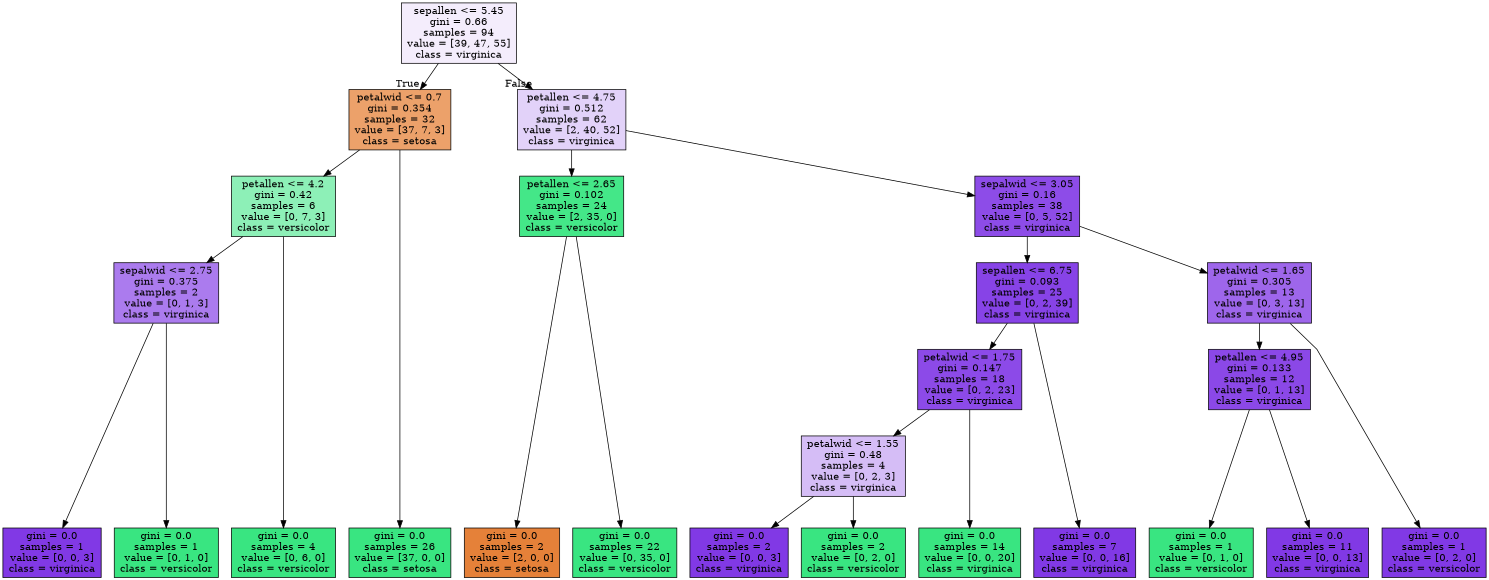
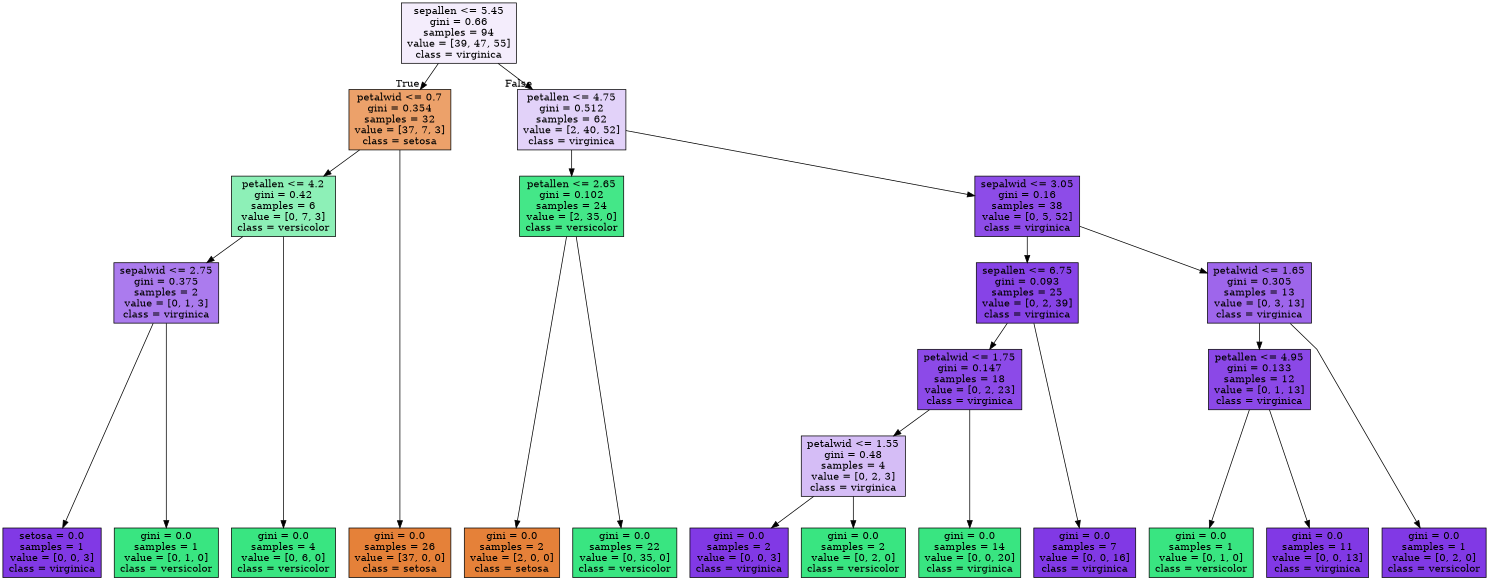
node "gini = 0.0 samples = 1 value = [0, 0, 3] class = virginica": label "gini = 0.0 samples = 1 value = [0, 0, 3] class = virginica" -> "setosa = 0.0 samples = 1 value = [0, 0, 3] class = virginica"
node "gini = 0.0 samples = 26 value = [37, 0, 0] class = setosa": fillcolor #39e581ff -> #e58139ff
